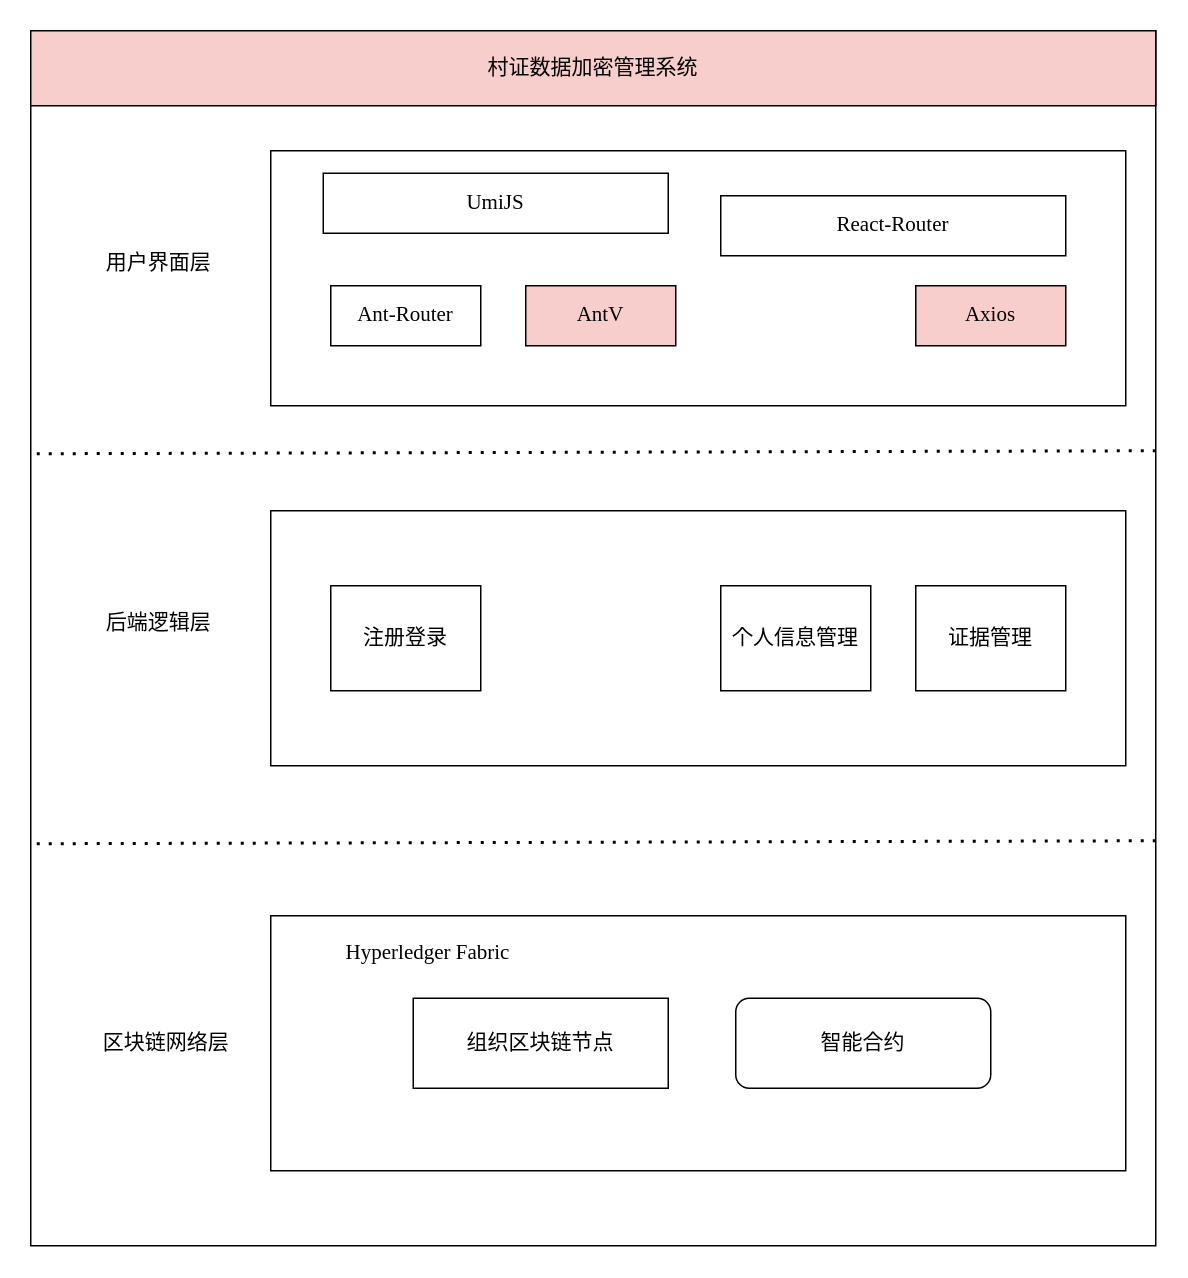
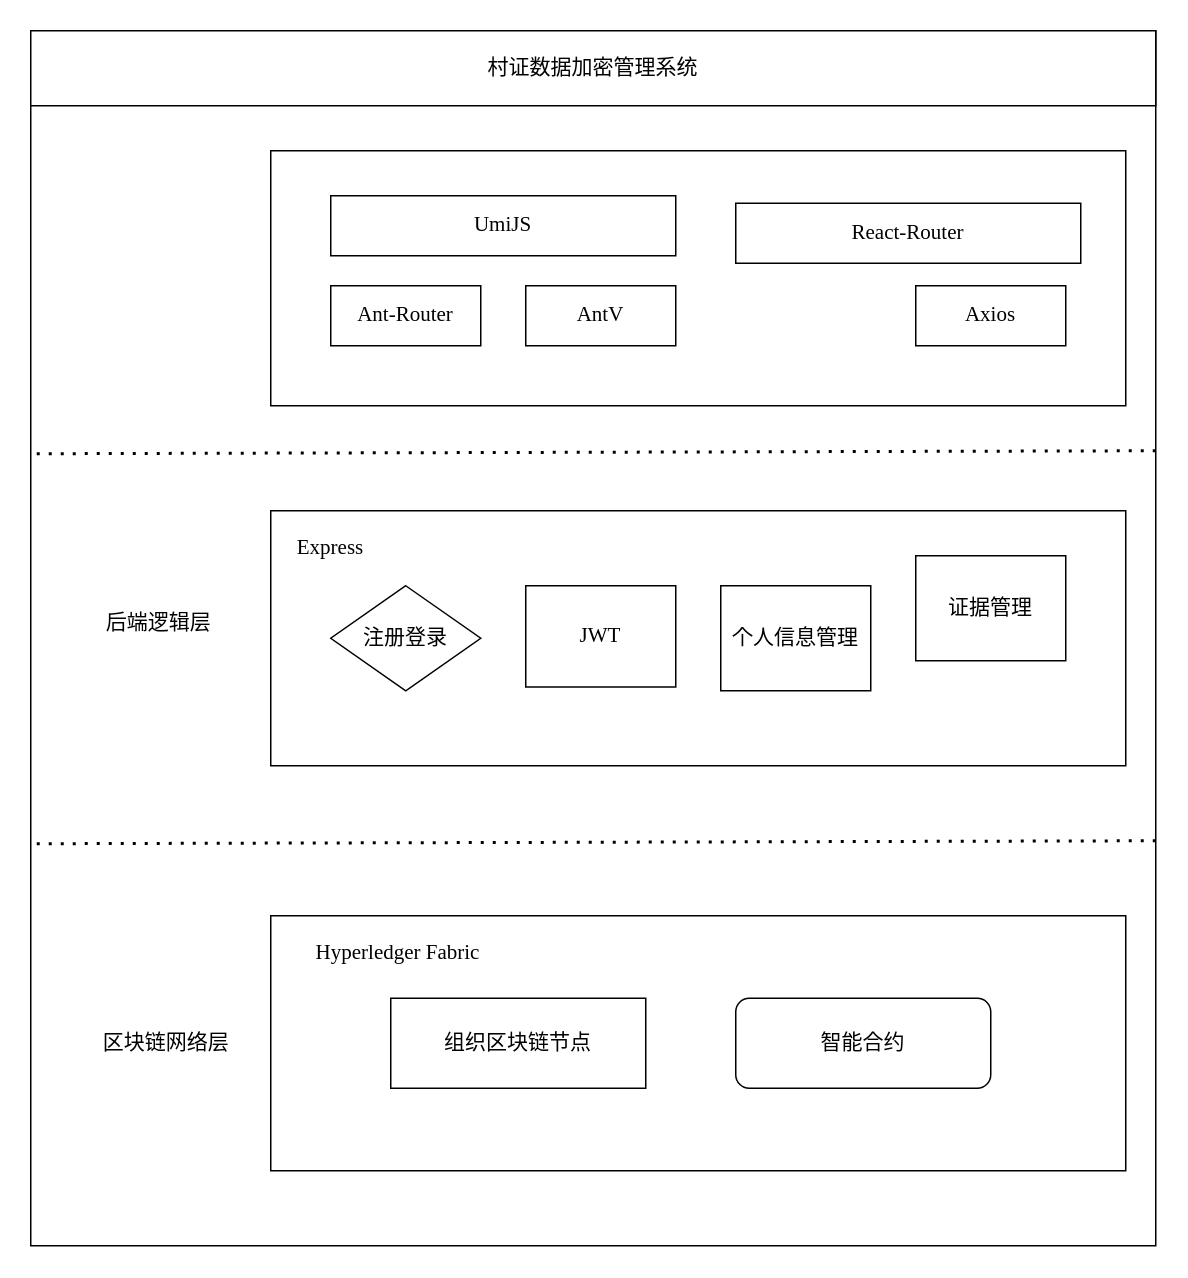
node "村证数据加密管理系统": fillcolor #f8cecc -> #ffffff
node "UmiJS": moved (496, 203) -> (503, 226)
node "React-Router": moved (893, 226) -> (908, 233)
node "用户界面层": removed
node "AntV": fillcolor #f8cecc -> #ffffff
node "Axios": fillcolor #f8cecc -> #ffffff
node "Express": added
node "JWT": added
node "注册登录": shape rectangle -> diamond
node "证据管理": moved (991, 638) -> (991, 608)
node "Hyperledger Fabric": moved (428, 953) -> (398, 953)
node "组织区块链节点": moved (541, 1043) -> (518, 1043)
